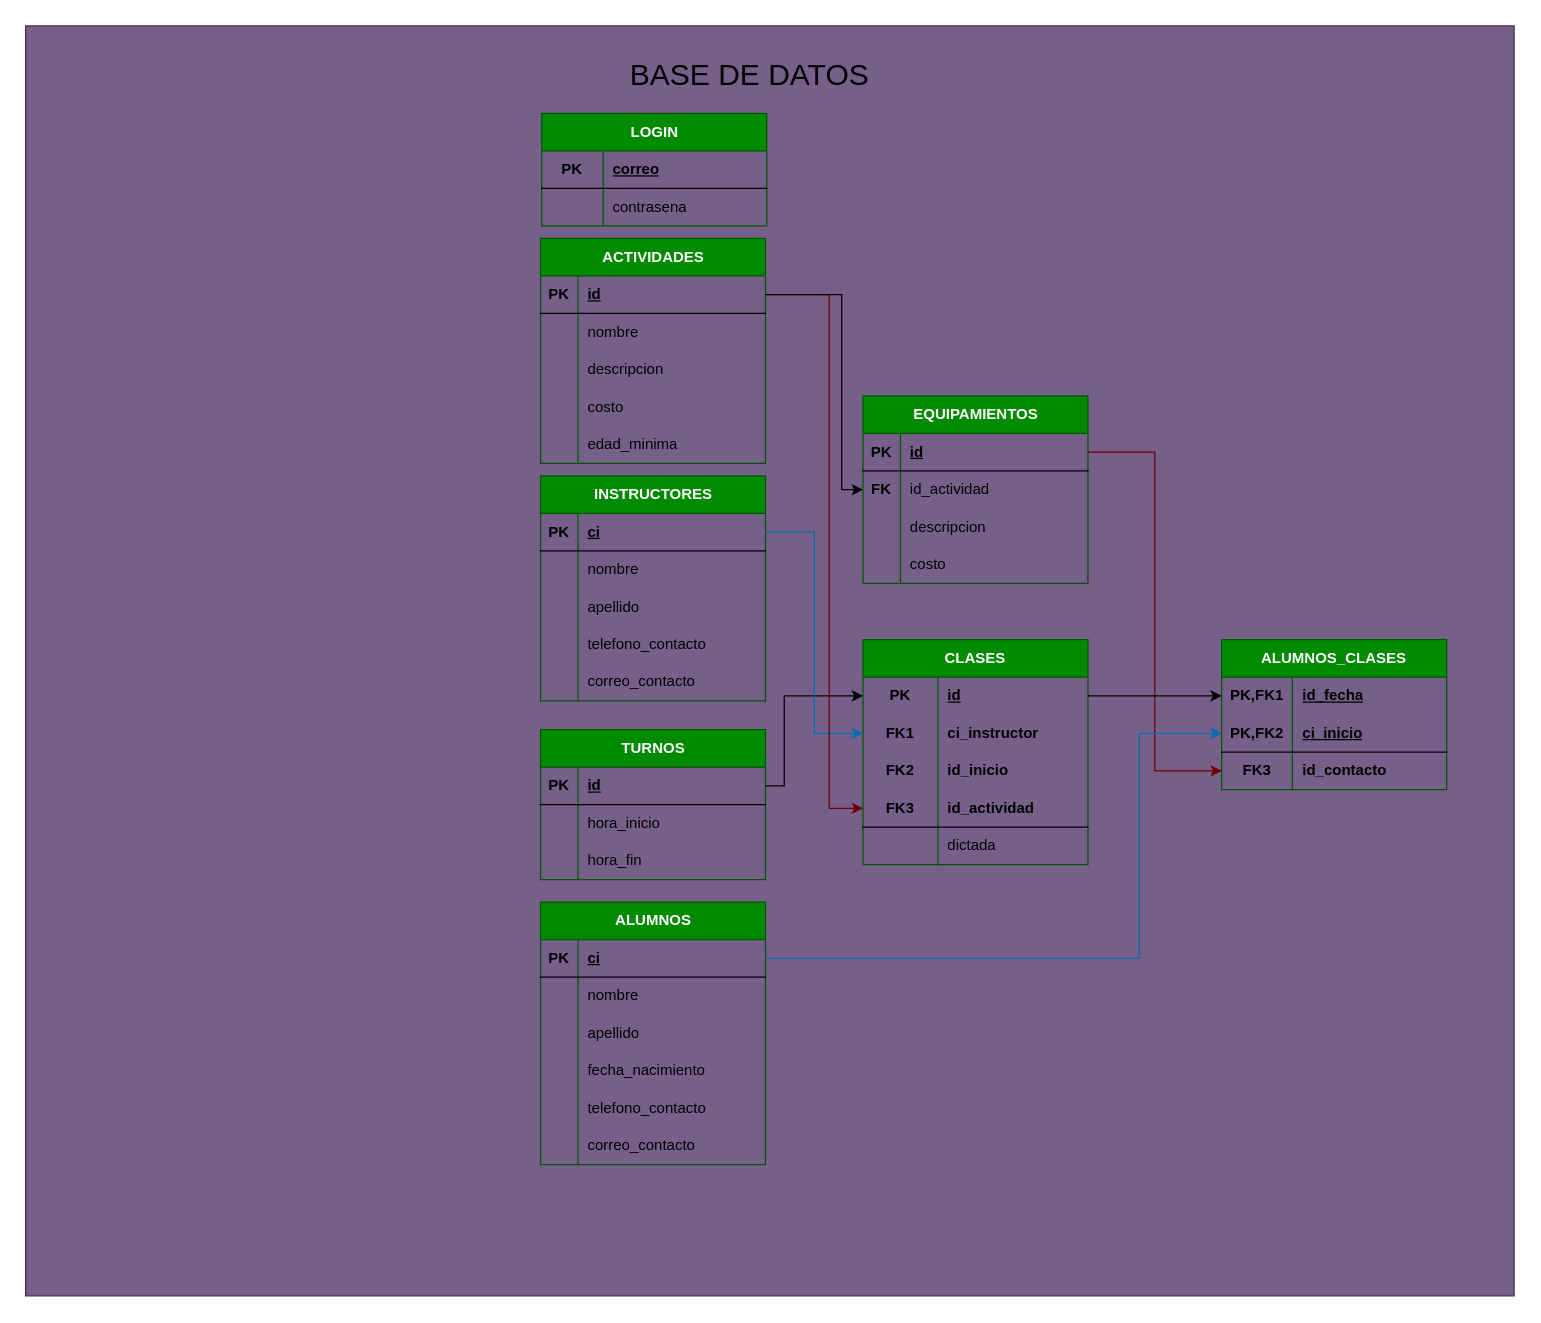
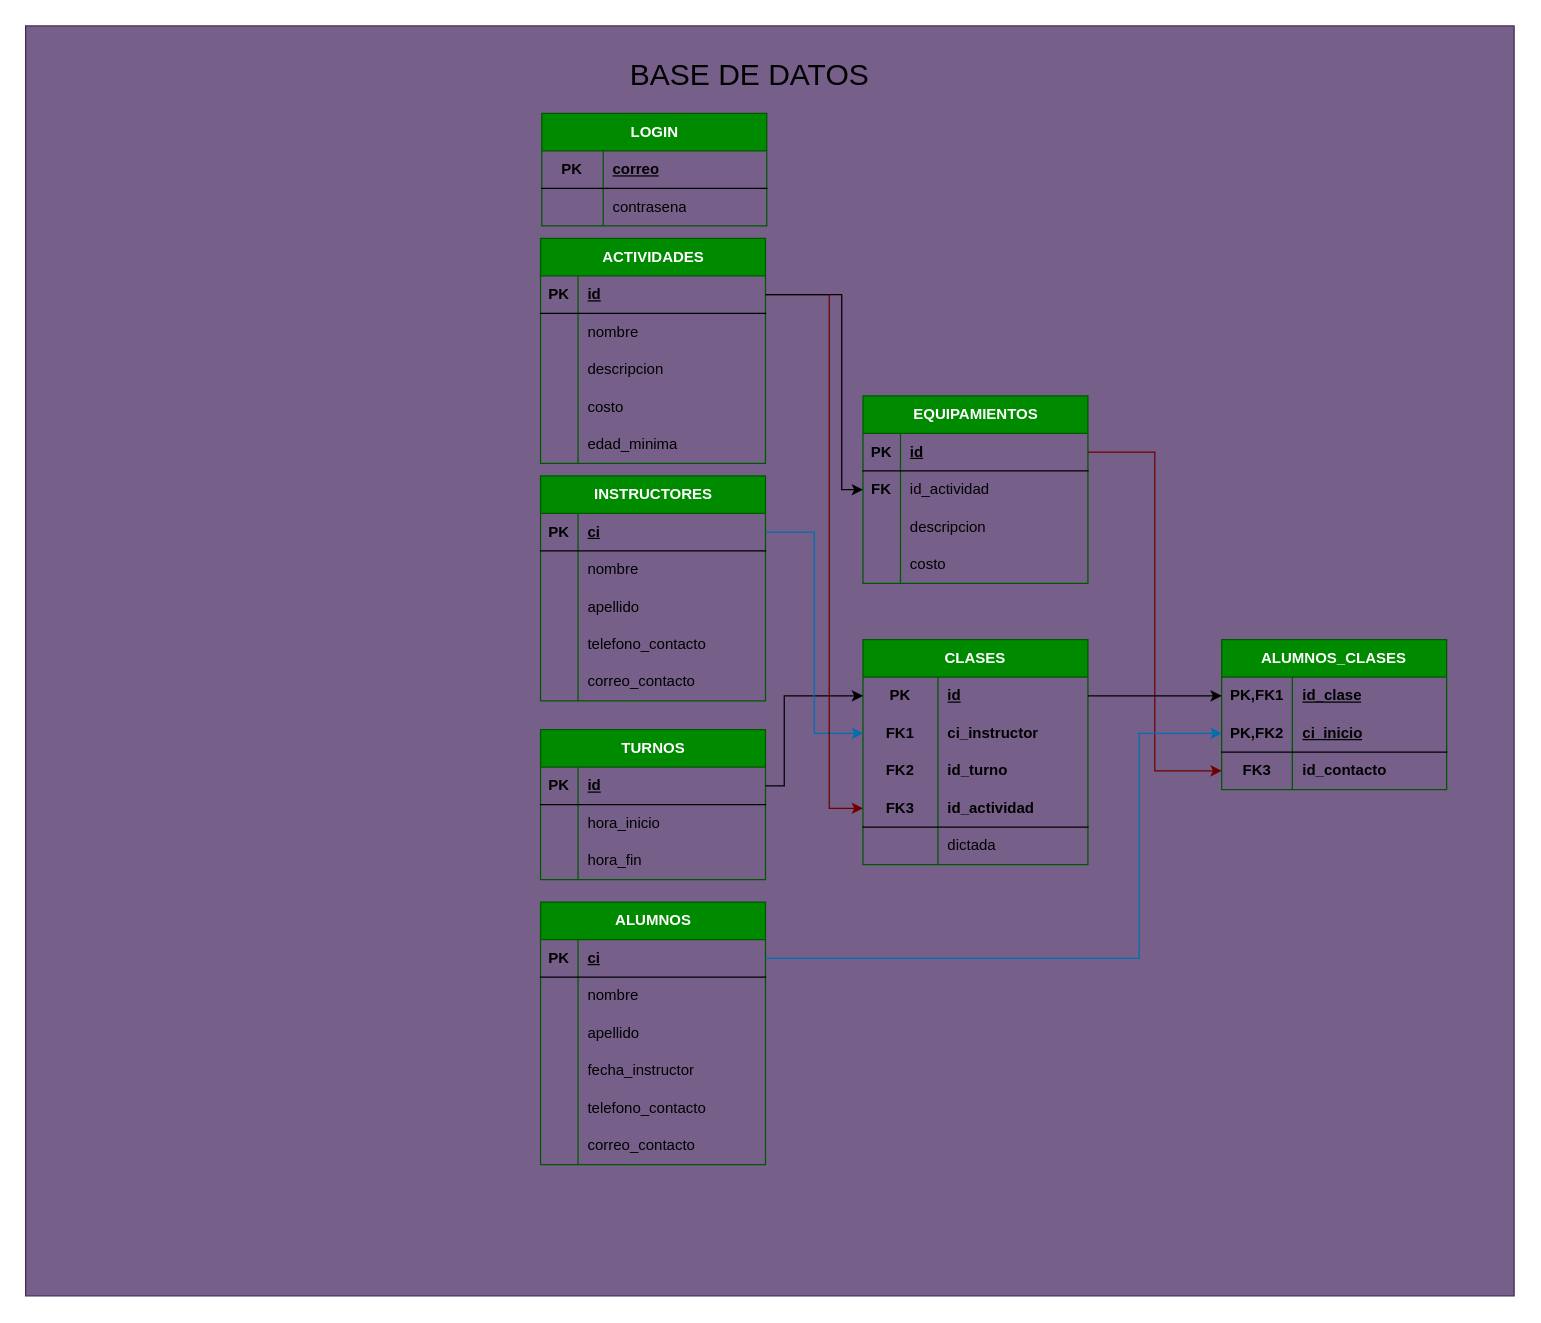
node "id_fecha": label "id_fecha" -> "id_clase"
node "id_inicio": label "id_inicio" -> "id_turno"
node "fecha_nacimiento": label "fecha_nacimiento" -> "fecha_instructor"
